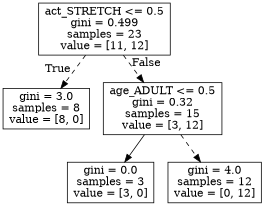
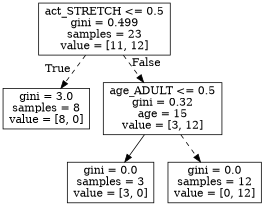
node "age_ADULT <= 0.5 gini = 0.32 samples = 15 value = [3, 12]": label "age_ADULT <= 0.5 gini = 0.32 samples = 15 value = [3, 12]" -> "age_ADULT <= 0.5 gini = 0.32 age = 15 value = [3, 12]"
node "gini = 4.0 samples = 12 value = [0, 12]": label "gini = 4.0 samples = 12 value = [0, 12]" -> "gini = 0.0 samples = 12 value = [0, 12]"
